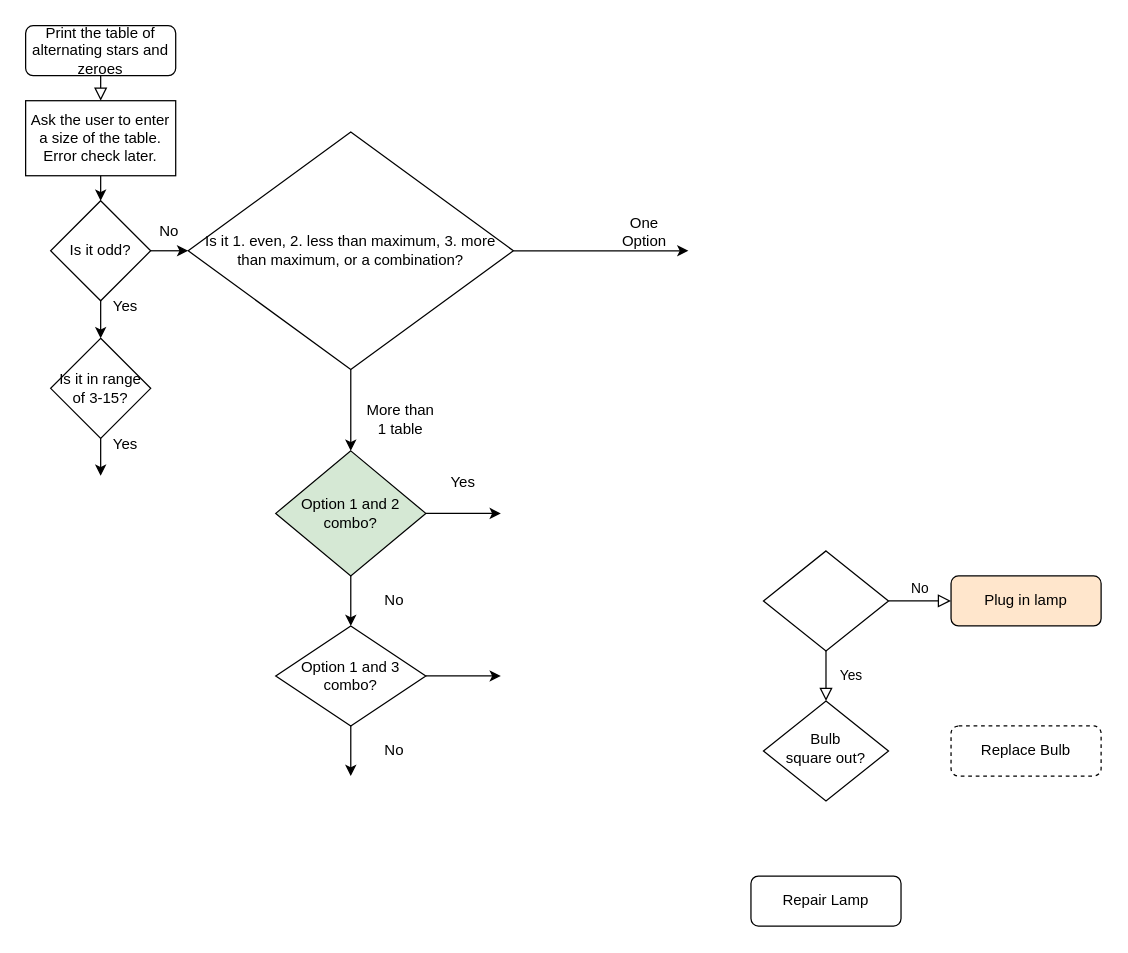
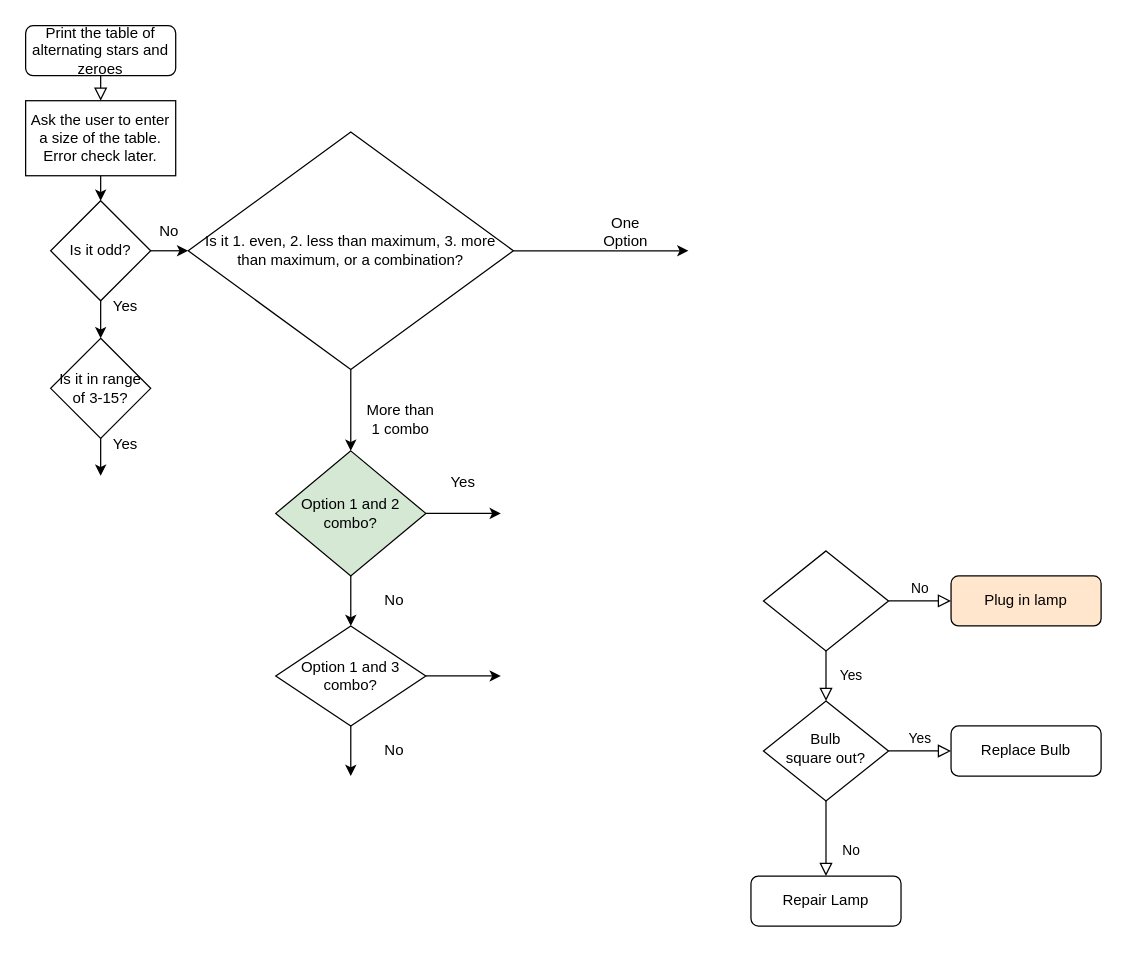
node "One Option": moved (644, 232) -> (626, 232)
node "More than 1 table": label "More than 1 table" -> "More than 1 combo"
edge "Bulb square out?" -> "Replace Bulb": added, label "Yes"
node "Replace Bulb": style dashed -> solid
edge "Bulb square out?" -> "Repair Lamp": added, label "No"
